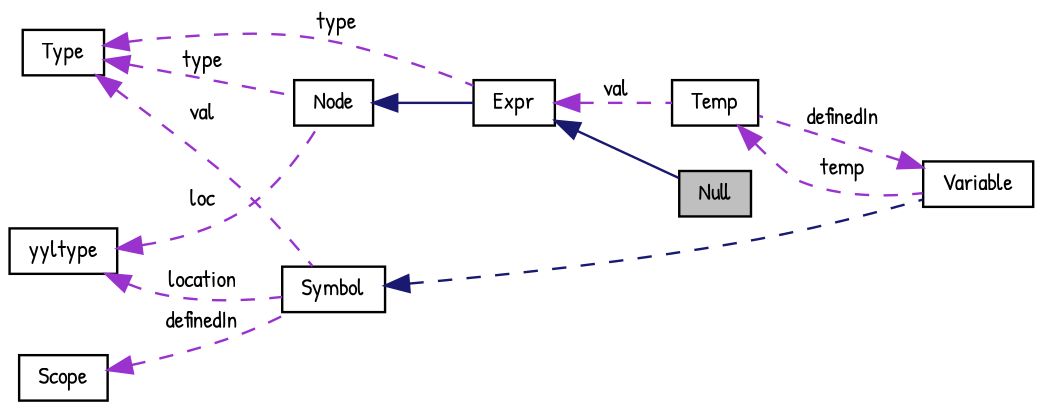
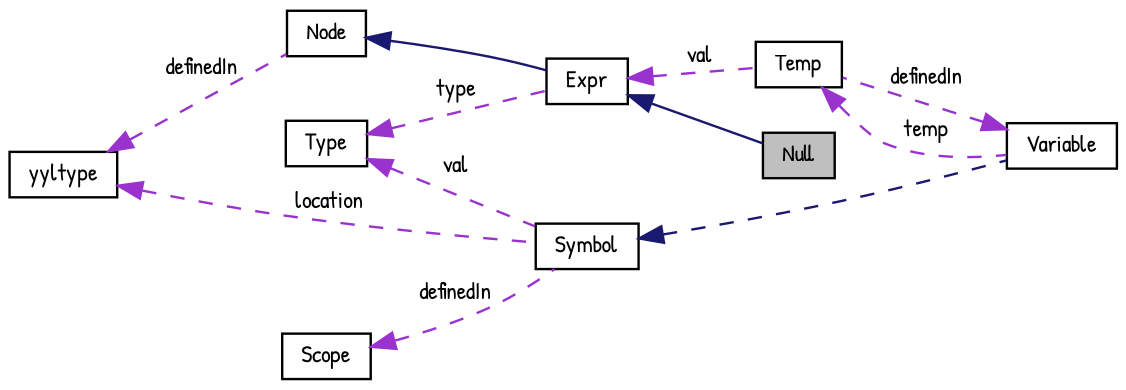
edge "Node" -> "Type": removed, label "type"
edge "Node" -> "yyltype": label " loc" -> " definedIn"
